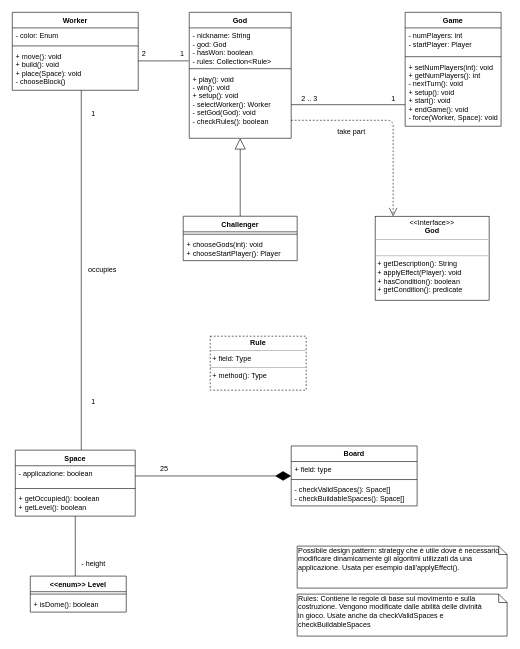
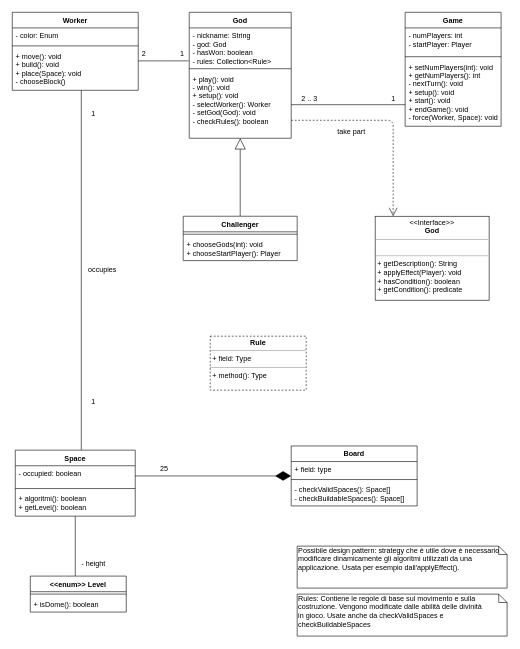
node "- applicazione: boolean": label "- applicazione: boolean" -> "- occupied: boolean"
node "+ getOccupied(): boolean + getLevel(): boolean": label "+ getOccupied(): boolean + getLevel(): boolean" -> "+ algoritmi(): boolean + getLevel(): boolean"
